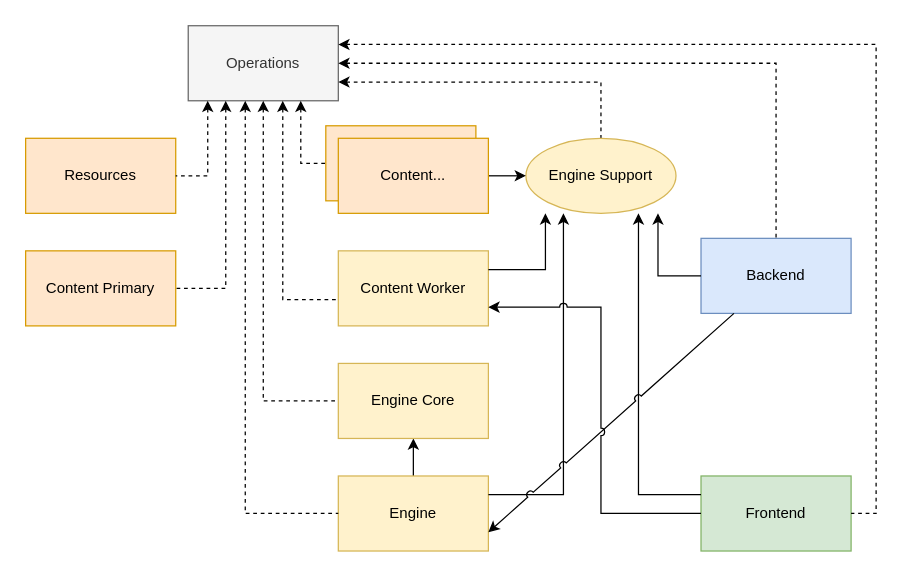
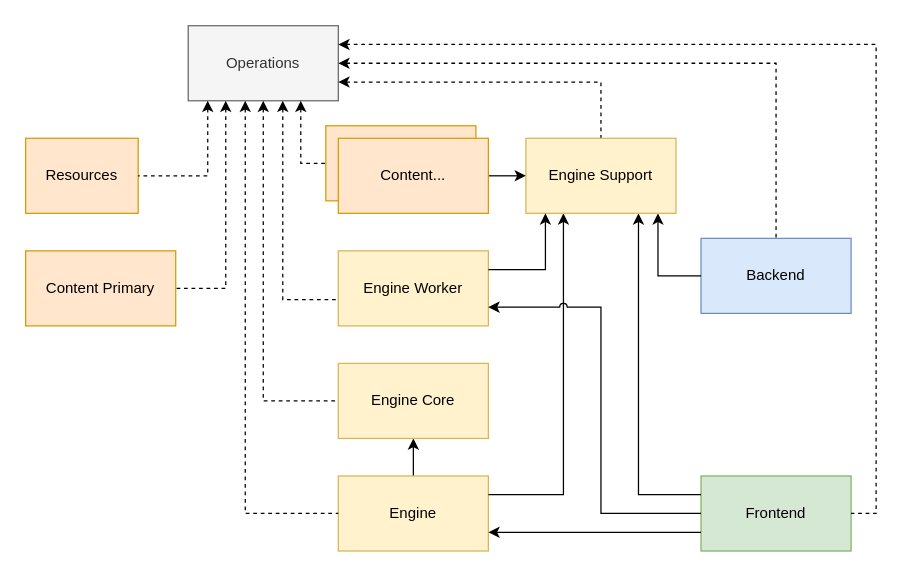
node "Resources": size 150x75 -> 113x75
node "Engine Support": shape ellipse -> rectangle
node "Content Worker": label "Content Worker" -> "Engine Worker"
edge "Backend" -> "Engine": now "Frontend" -> "Engine"
